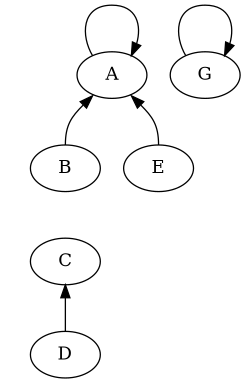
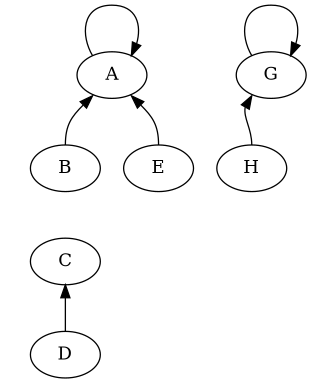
node "H": added
